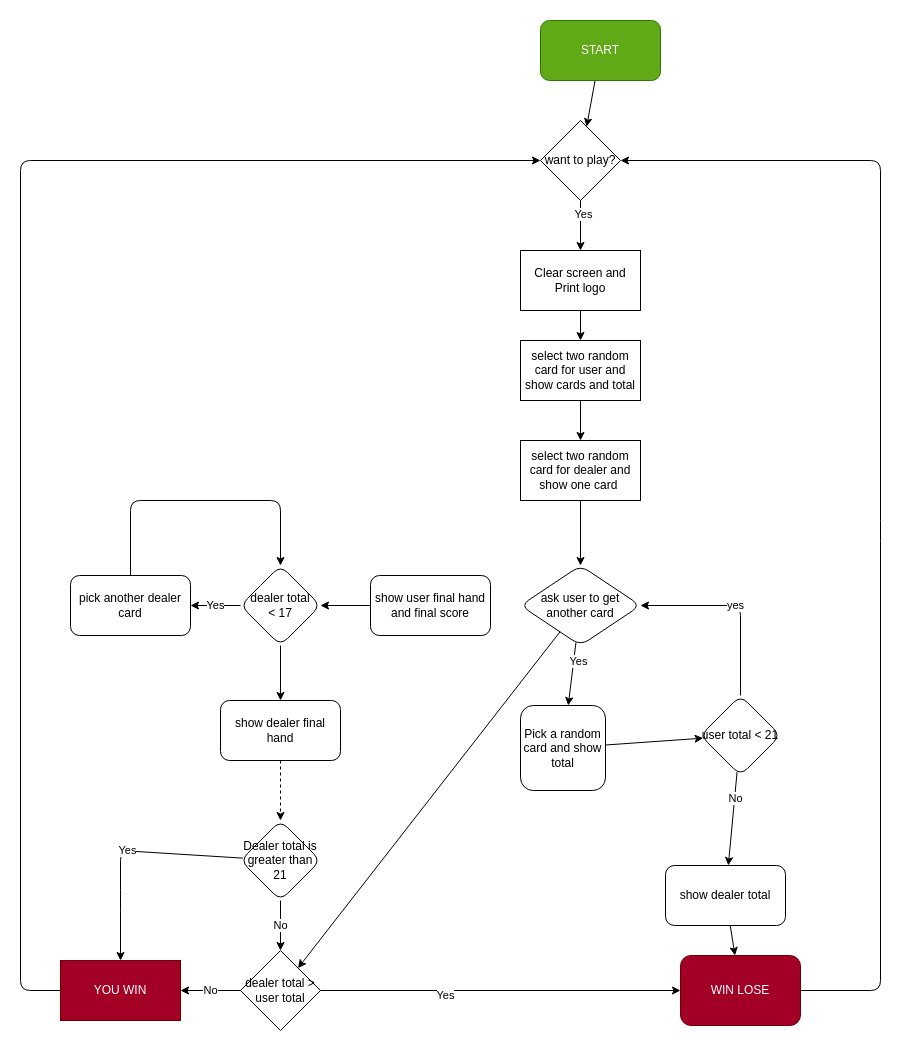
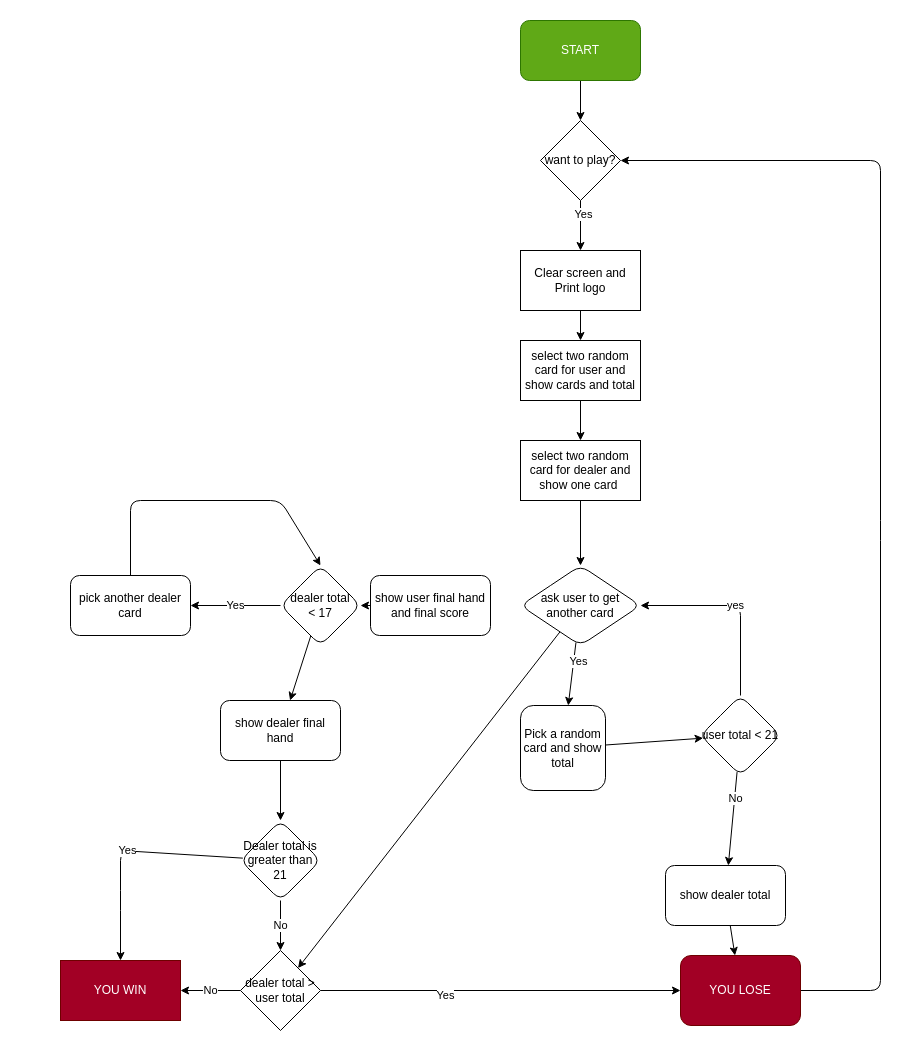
node "START": moved (601, 51) -> (581, 51)
edge "YOU WIN" -> "want to play?": removed
node "dealer total < 17": moved (281, 606) -> (321, 606)
edge "show dealer final hand" -> "Dealer total is greater than 21": style dashed -> solid
node "WIN LOSE": label "WIN LOSE" -> "YOU LOSE"
